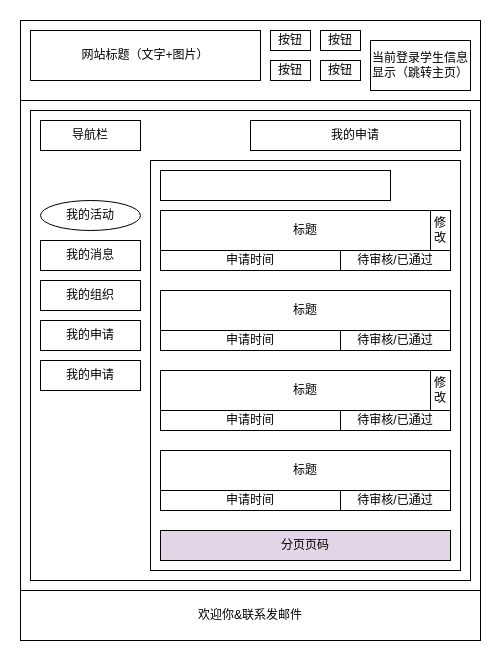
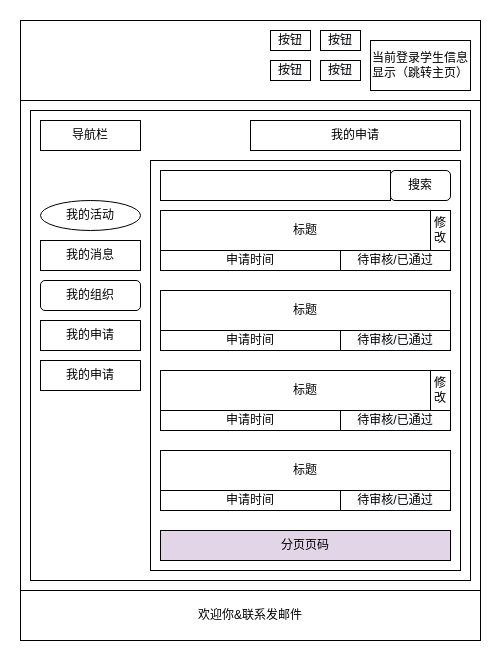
node "网站标题（文字+图片）": removed
node "搜索": added
node "我的组织": shape rectangle -> rounded rectangle
